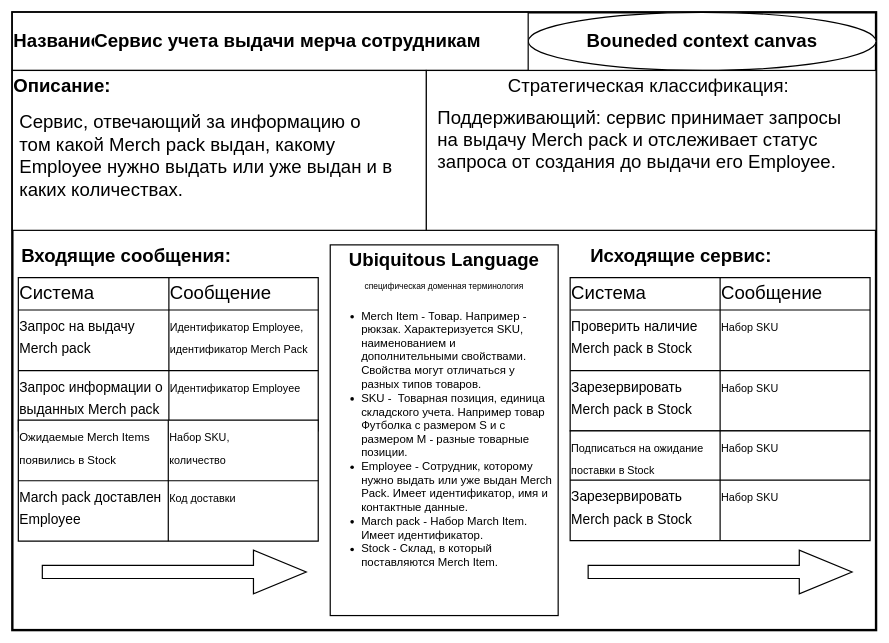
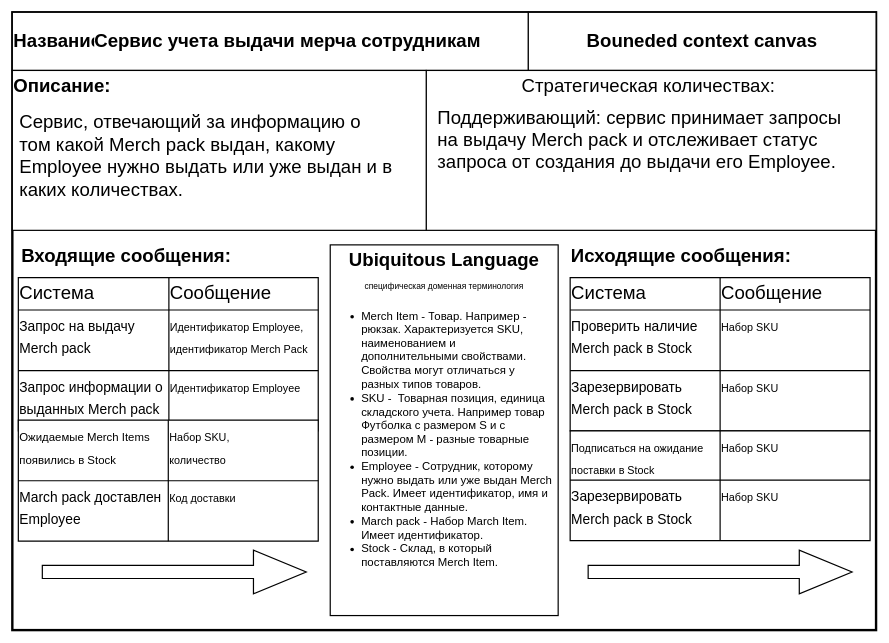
node "Bouneded context canvas": shape ellipse -> rectangle
node "Стратегическая классификация:": label "Стратегическая классификация:" -> "Стратегическая количествах:"
node "Исходящие сервис:": label "Исходящие сервис:" -> "Исходящие сообщения:"
